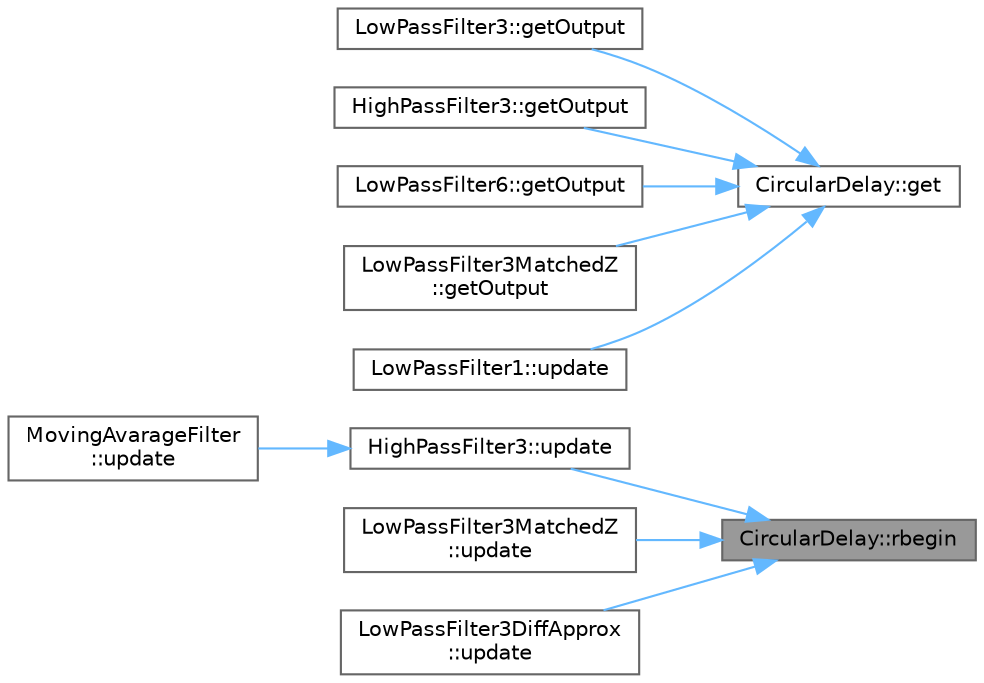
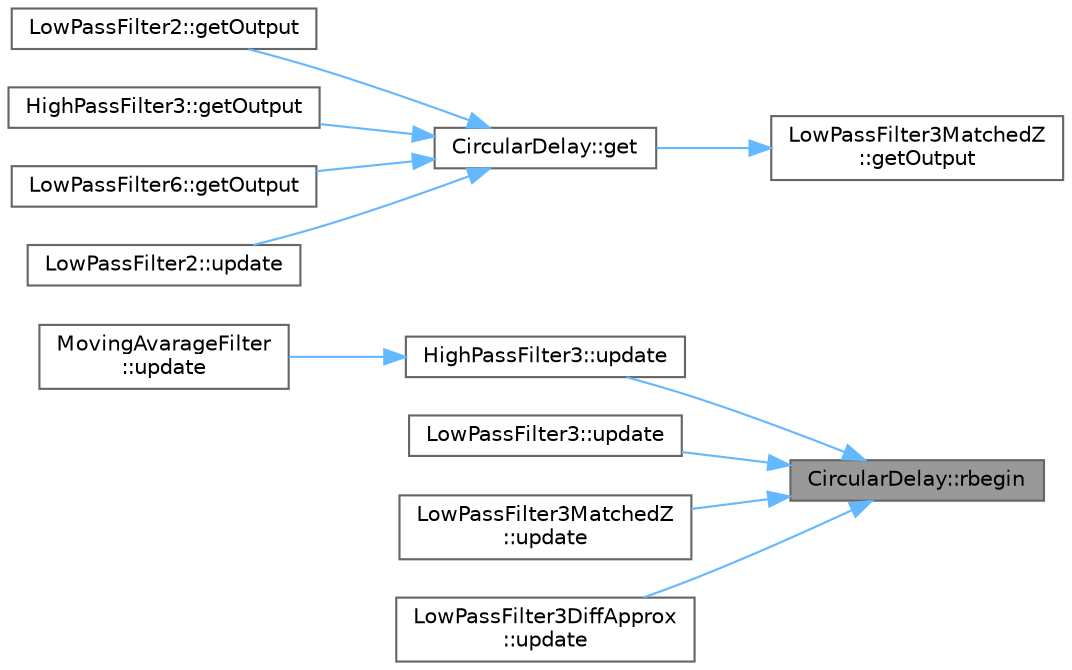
node "LowPassFilter3::getOutput": label "LowPassFilter3::getOutput" -> "LowPassFilter2::getOutput"
edge "LowPassFilter3MatchedZ ::getOutput" -> "CircularDelay::get": reversed
node "LowPassFilter1::update": label "LowPassFilter1::update" -> "LowPassFilter2::update"
node "LowPassFilter3::update": added
